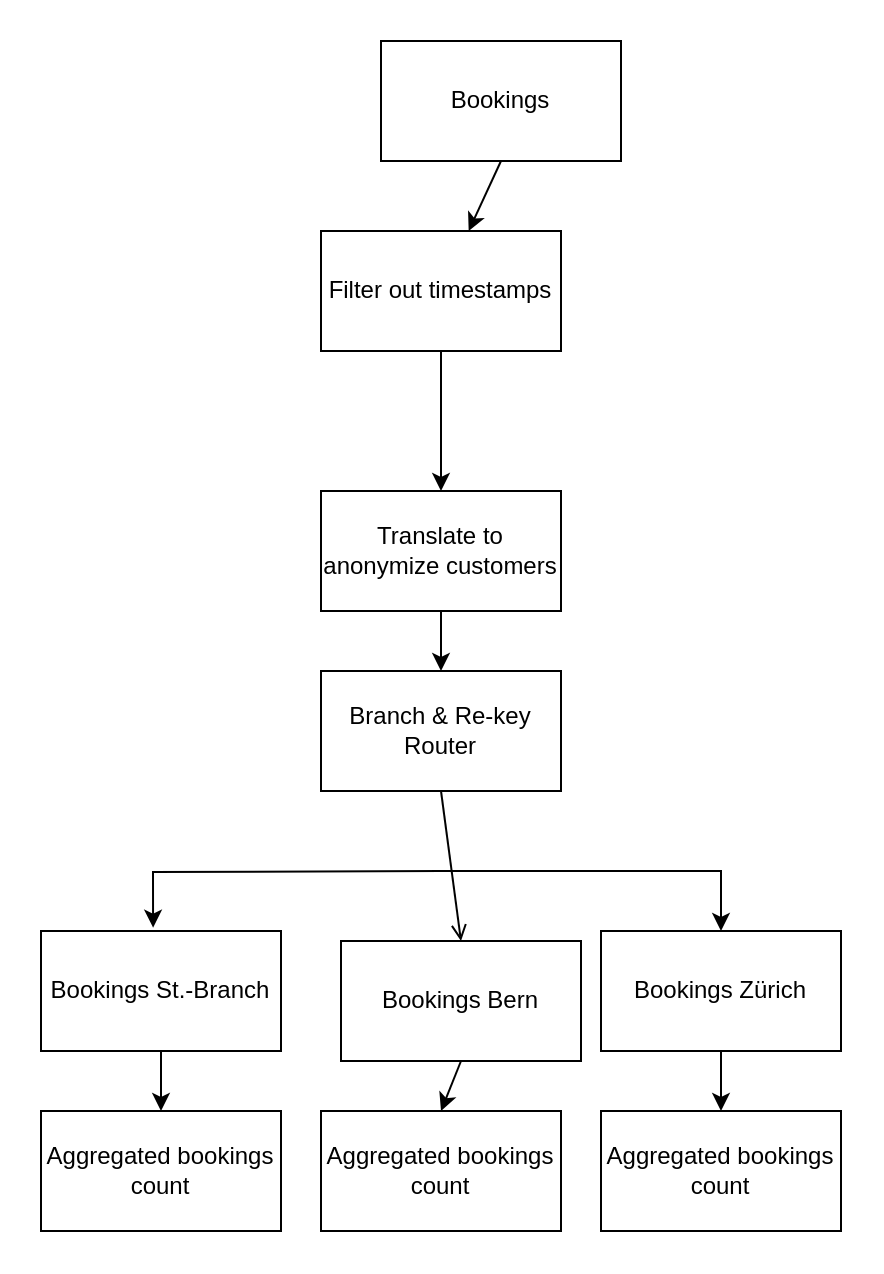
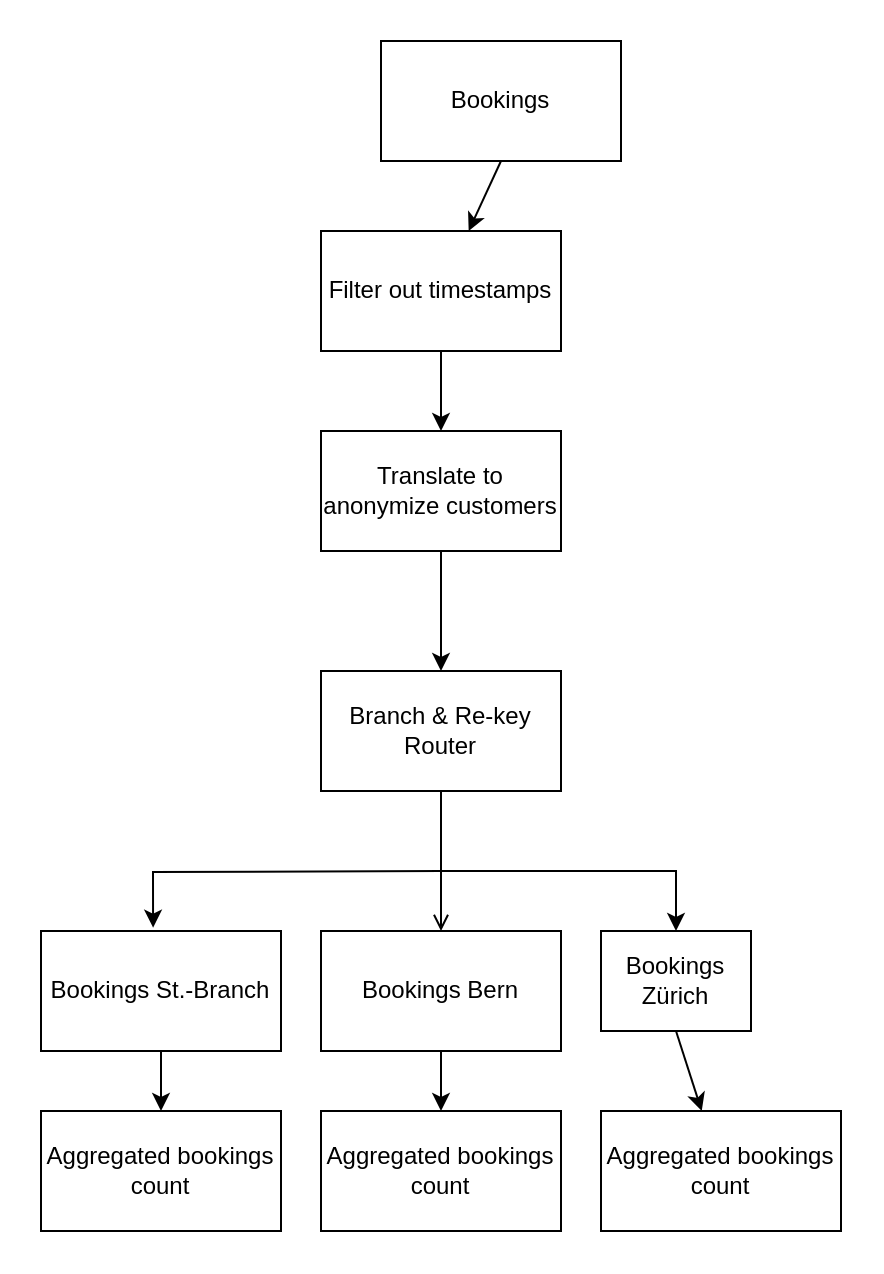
node "Translate to anonymize customers": moved (441, 551) -> (441, 491)
node "Bookings Zürich": size 240x120 -> 150x100
node "Bookings Bern": moved (461, 1001) -> (441, 991)
